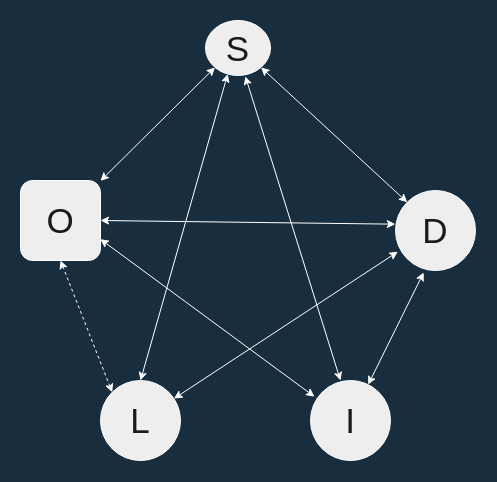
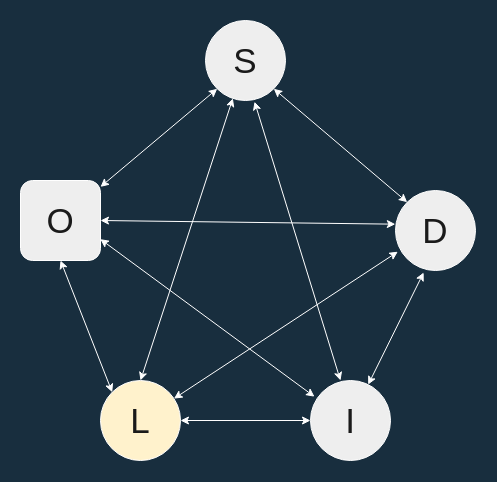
node "S": size 65x55 -> 80x80
edge "O" -- "L": style dashed -> solid
node "L": fillcolor #eeeeee -> #fff2cc
edge "L" -- "I": added
